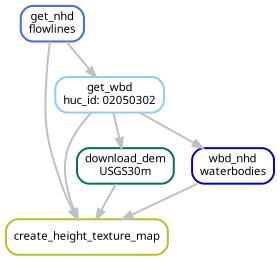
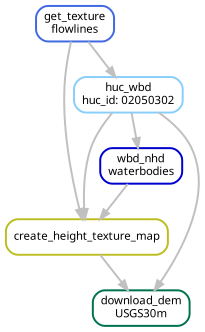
node "get_nhd flowlines": label "get_nhd flowlines" -> "get_texture flowlines"
node "get_wbd huc_id: 02050302": label "get_wbd huc_id: 02050302" -> "huc_wbd huc_id: 02050302"
edge "download_dem USGS30m" -> "create_height_texture_map": reversed
